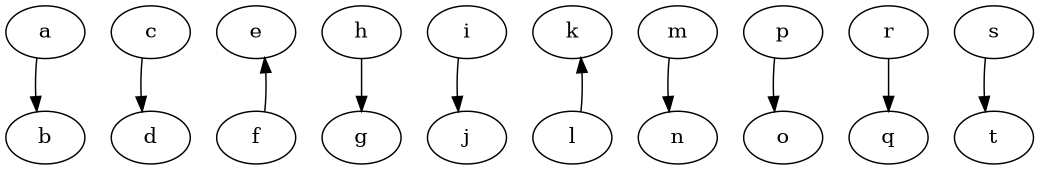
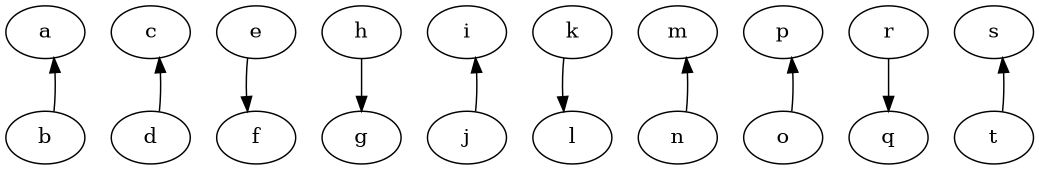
edge "a" -> "b": reversed
edge "c" -> "d": reversed
edge "i" -> "j": reversed
edge "m" -> "n": reversed
edge "p" -> "o": reversed
edge "s" -> "t": reversed
edge "f" -> "e": reversed
edge "l" -> "k": reversed
